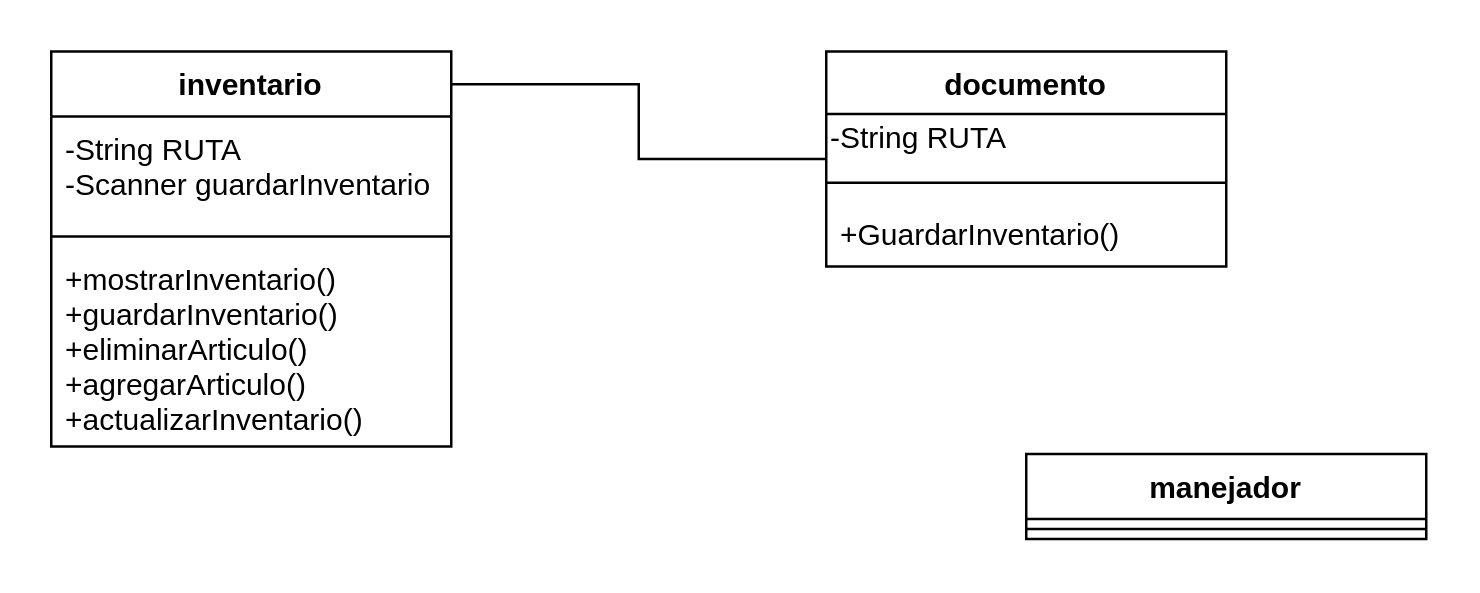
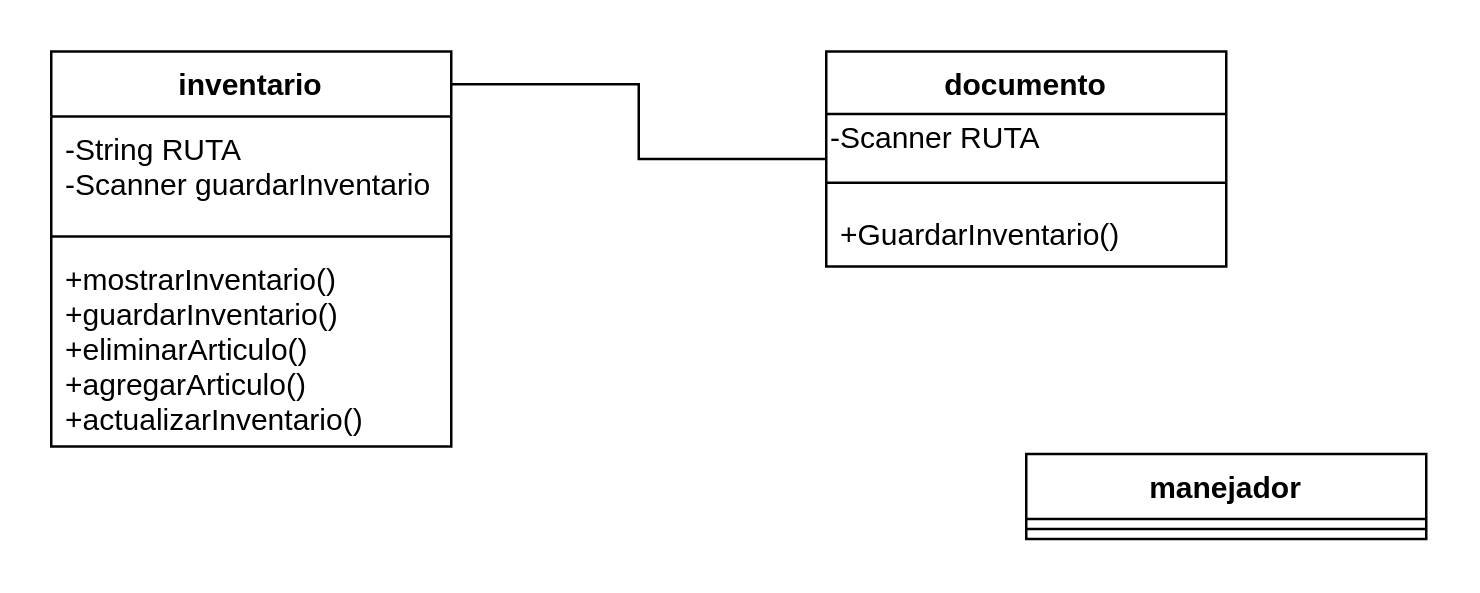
node "-String RUTA": label "-String RUTA" -> "-Scanner RUTA"
